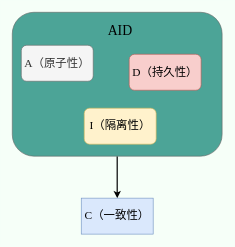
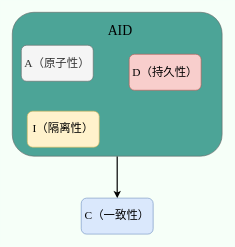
node "I（隔离性）": moved (120, 126) -> (63, 129)
node "C（一致性）": shape rectangle -> rounded rectangle
